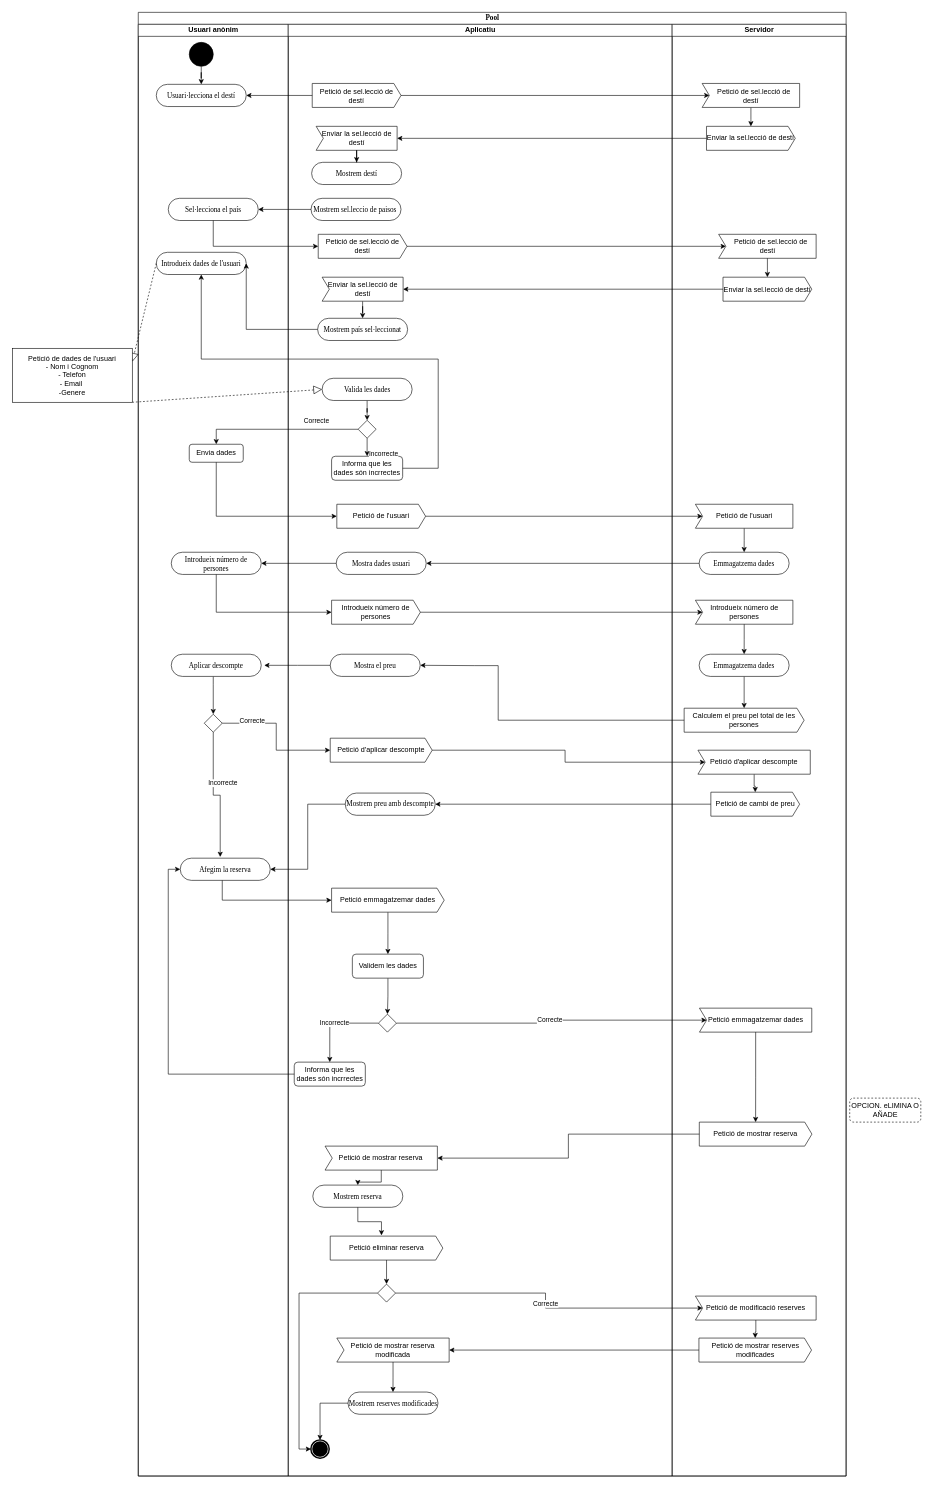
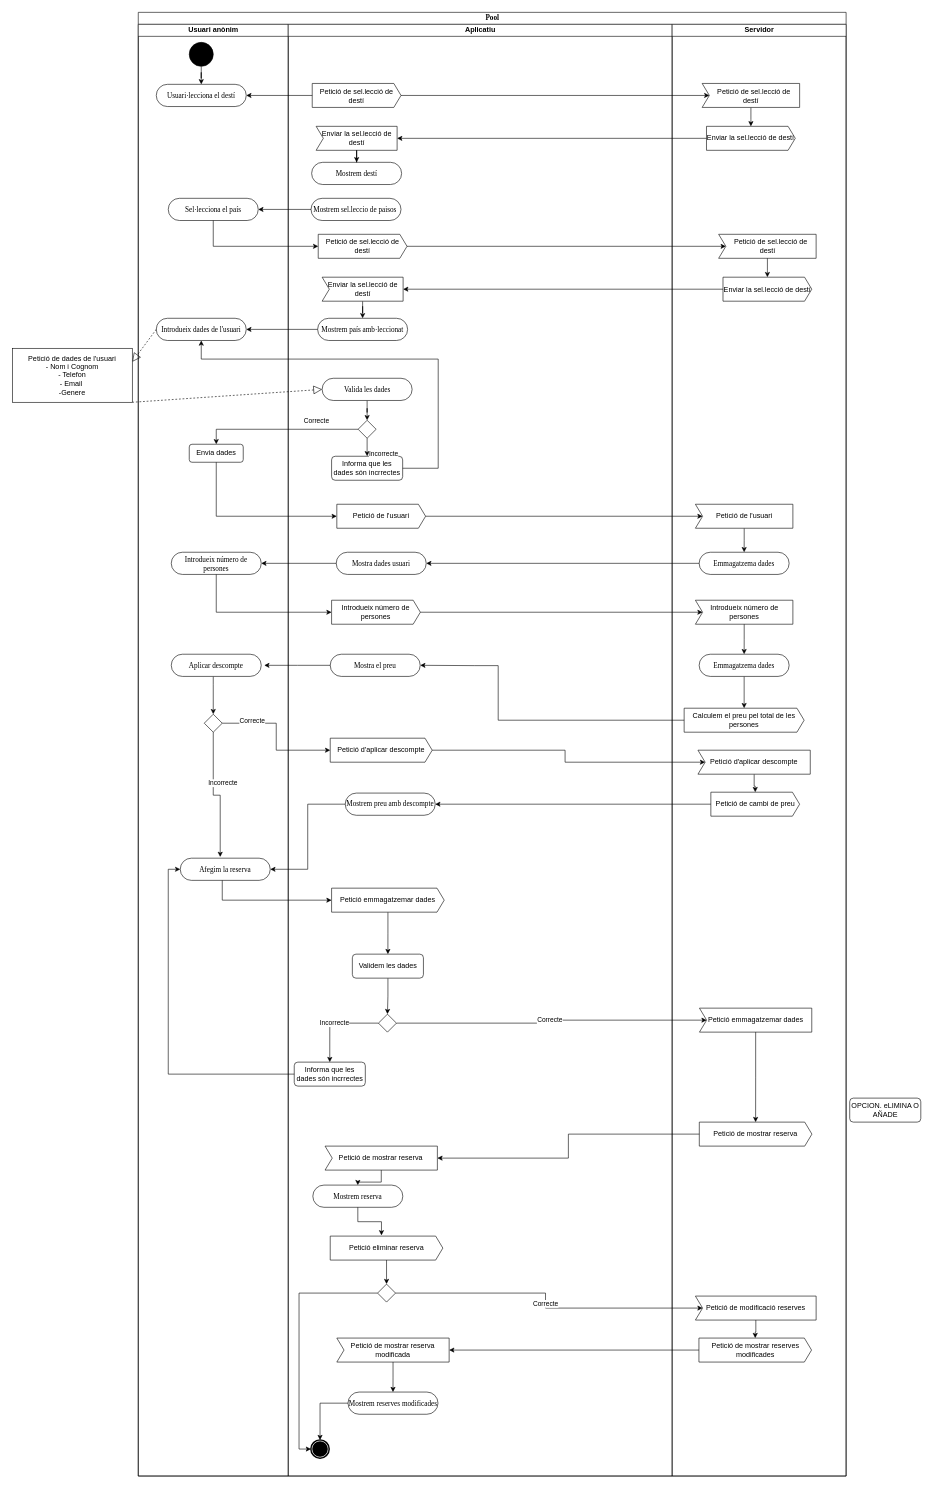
node "Introdueix dades de l'usuari": moved (201, 263) -> (201, 329)
node "Mostrem país sel·leccionat": label "Mostrem país sel·leccionat" -> "Mostrem país amb·leccionat"
node "OPCION. eLIMINA O AÑADE": style dashed -> solid
